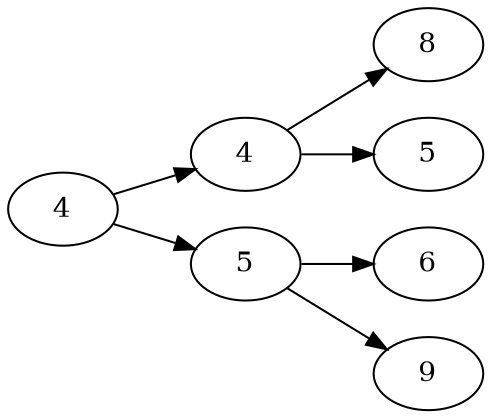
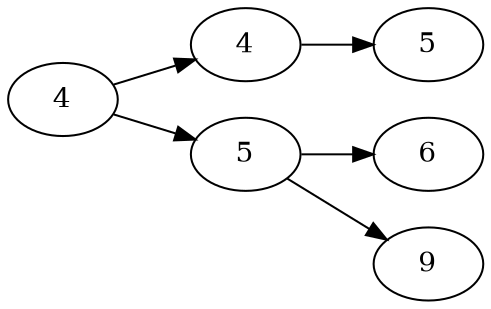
node "8": removed
